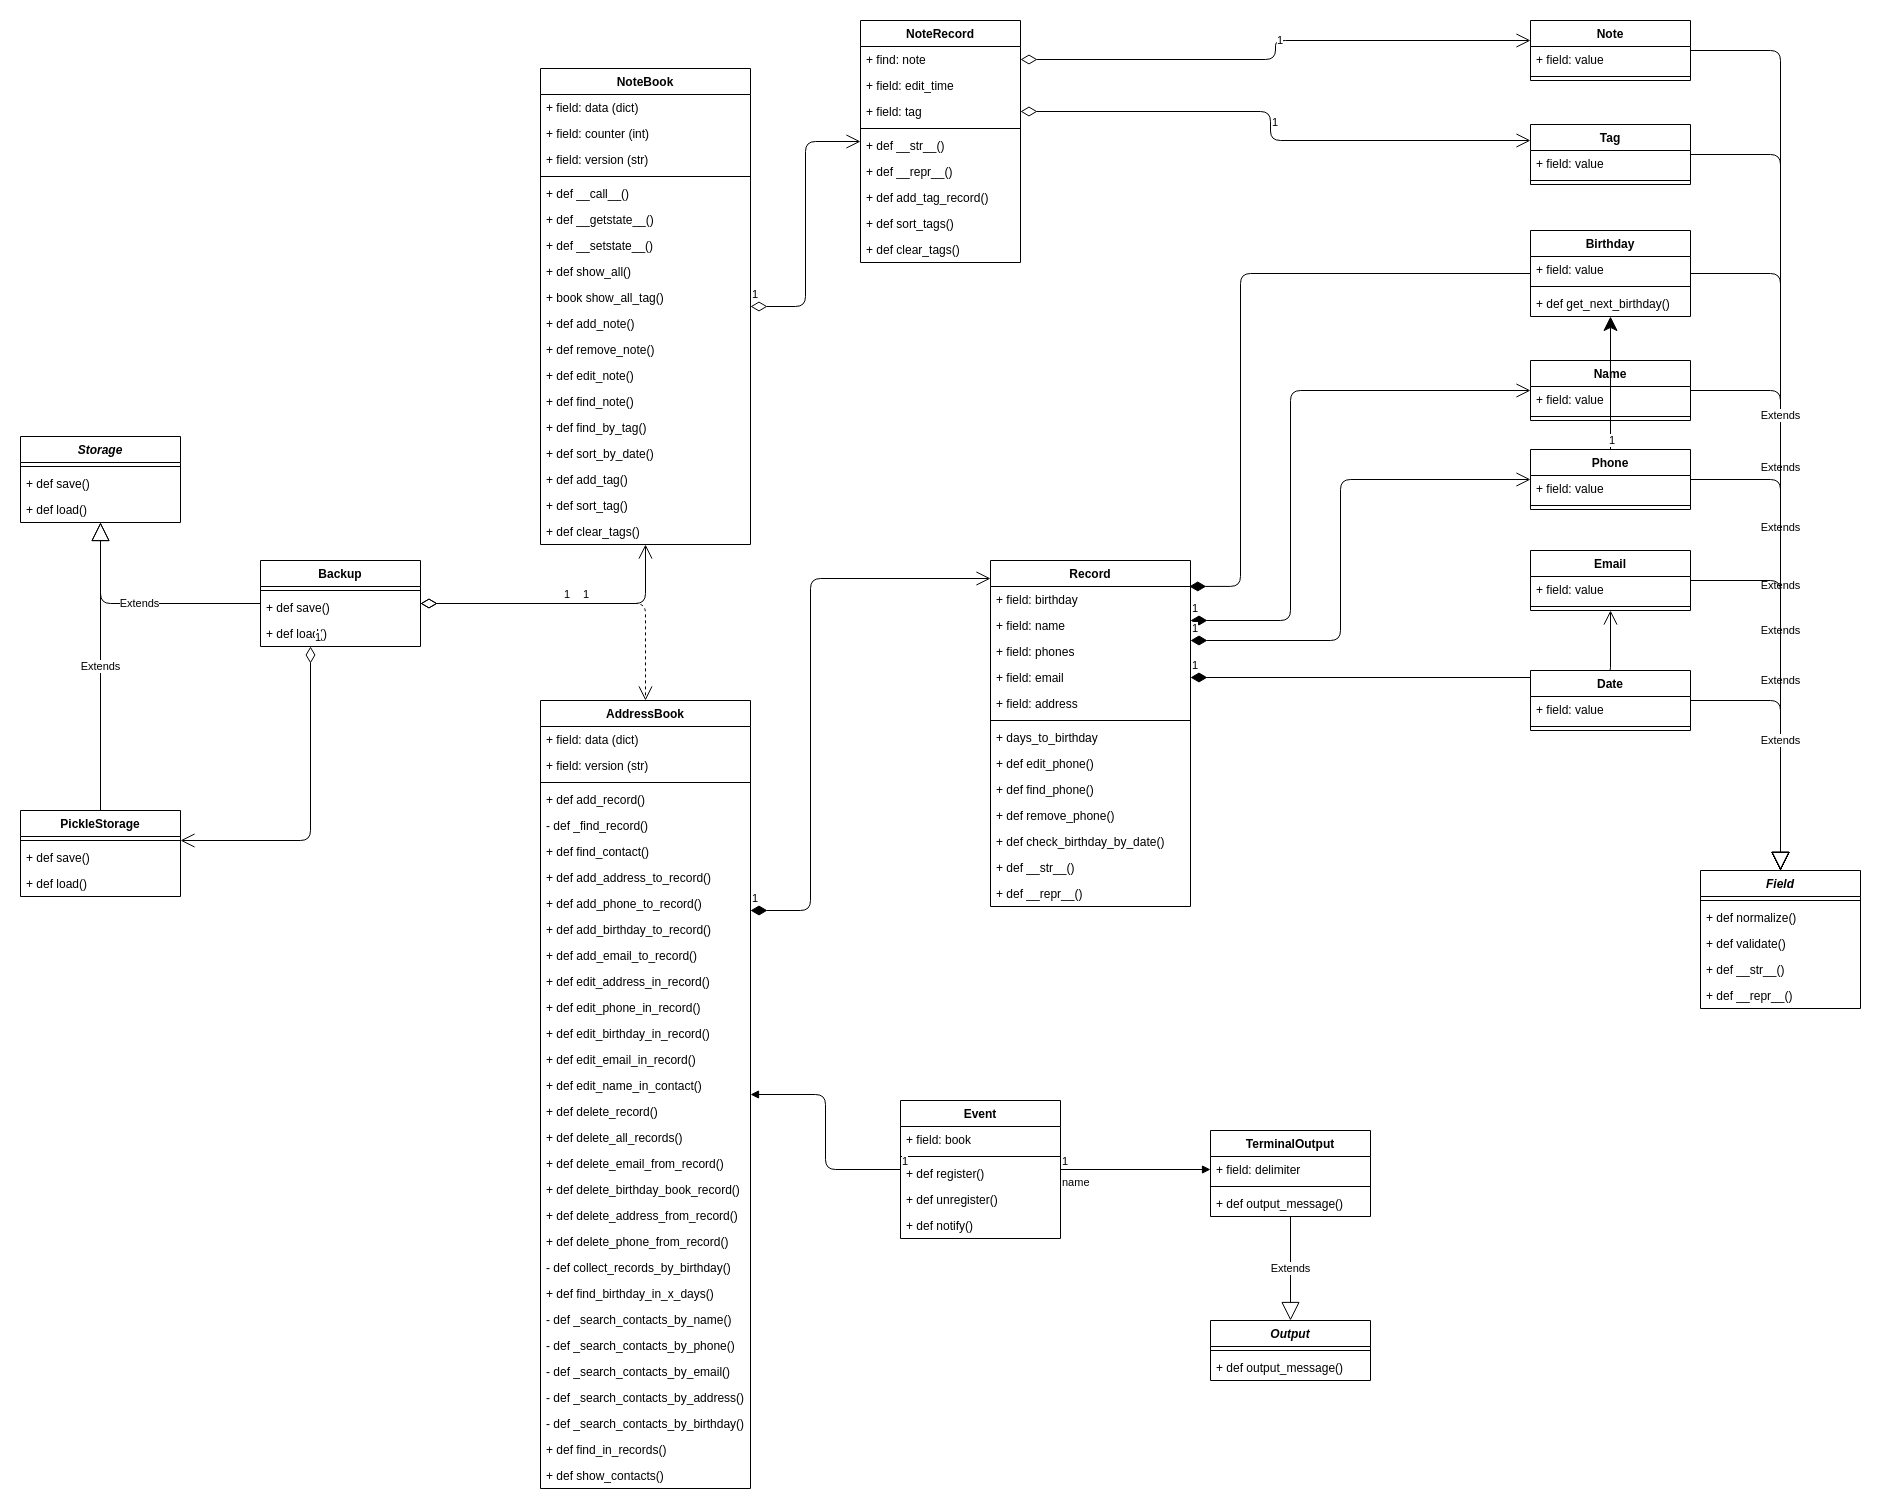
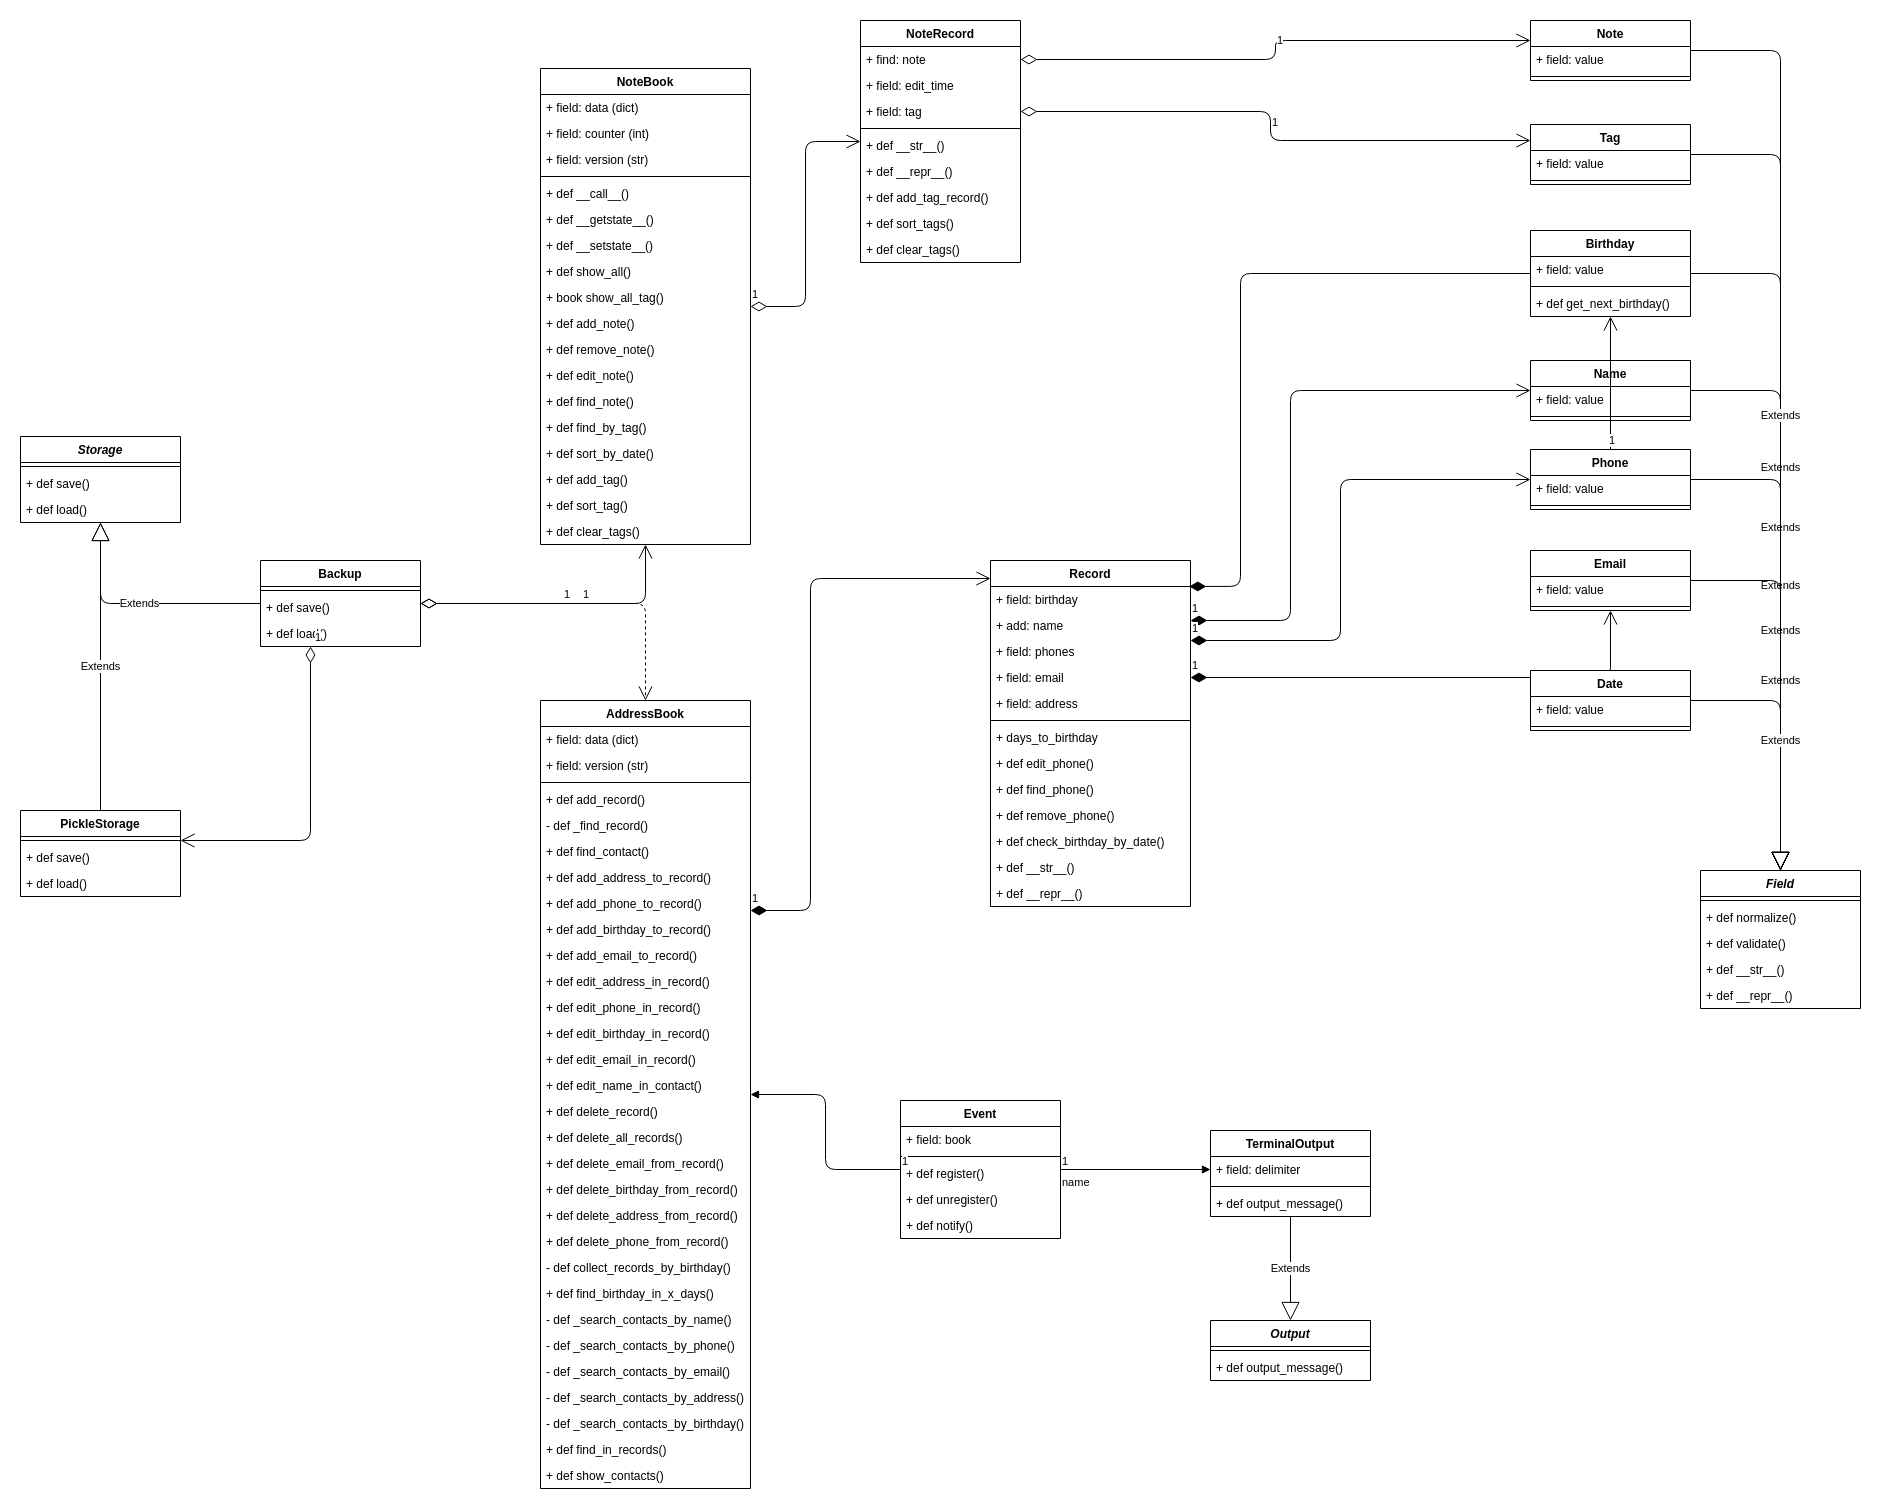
edge "Phone" -> "Birthday": arrowhead classic -> open
node "+ field: name": label "+ field: name" -> "+ add: name"
node "+ def delete_birthday_book_record()": label "+ def delete_birthday_book_record()" -> "+ def delete_birthday_from_record()"
